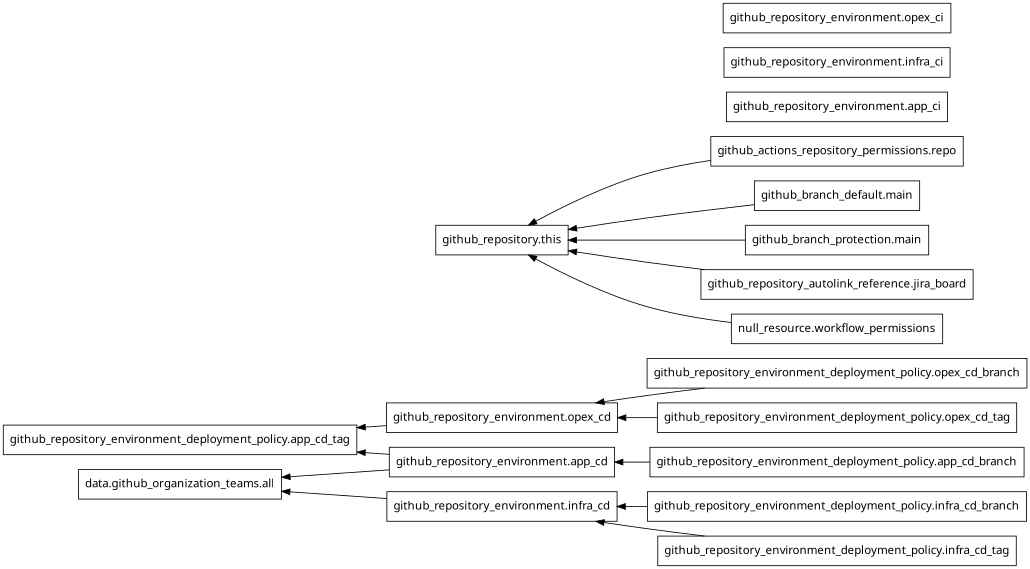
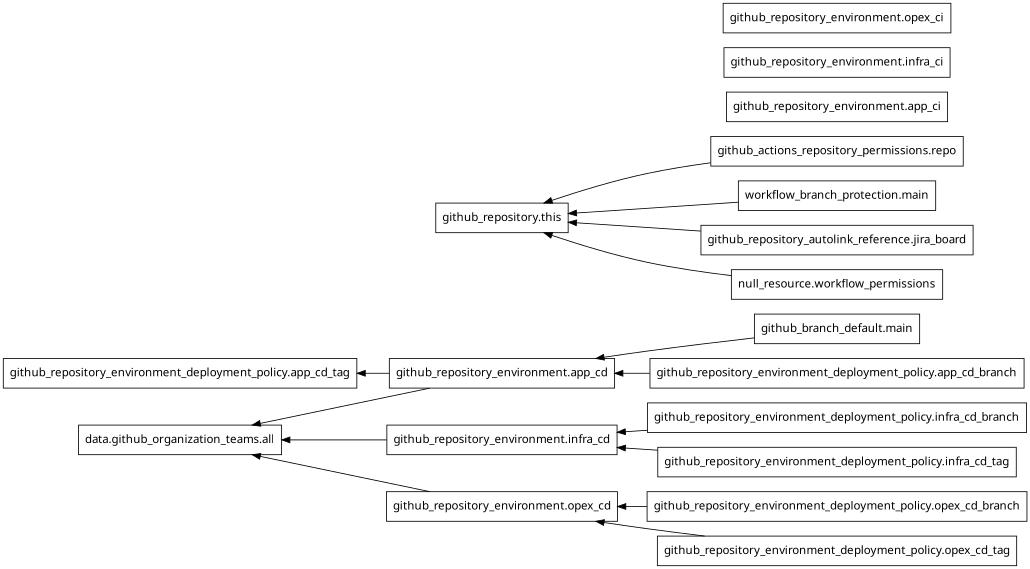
edge "github_branch_default.main" -> "github_repository.this": now "github_branch_default.main" -> "github_repository_environment.app_cd"
node "github_branch_protection.main": label "github_branch_protection.main" -> "workflow_branch_protection.main"
edge "github_repository_environment.opex_cd" -> "github_repository_environment_deployment_policy.app_cd_tag": now "github_repository_environment.opex_cd" -> "data.github_organization_teams.all"
